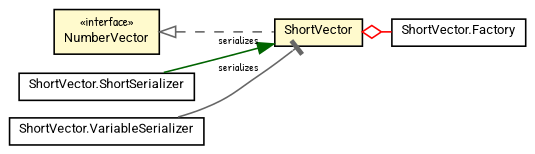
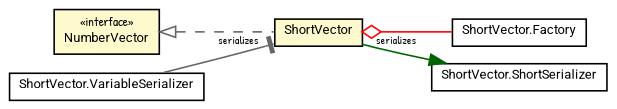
edge "ShortVector.ShortSerializer" -> "ShortVector": reversed
